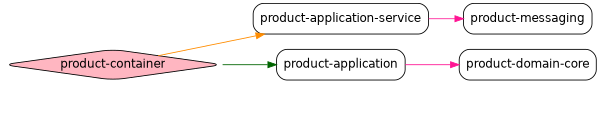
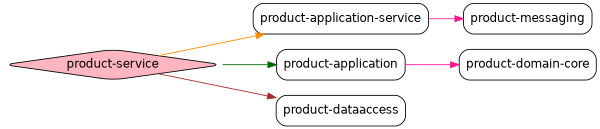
node "product-container": label "product-container" -> "product-service"
node "product-dataaccess": added
